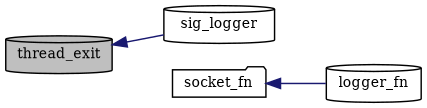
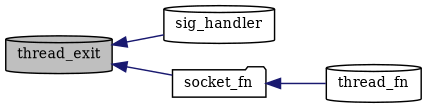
node "sig_logger": label "sig_logger" -> "sig_handler"
edge "socket_fn" -> "thread_exit": added
node "logger_fn": label "logger_fn" -> "thread_fn"
